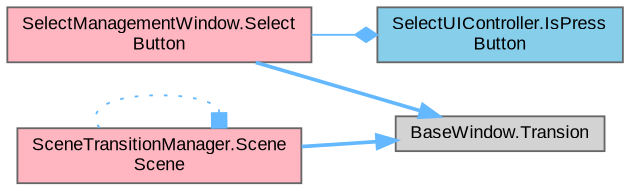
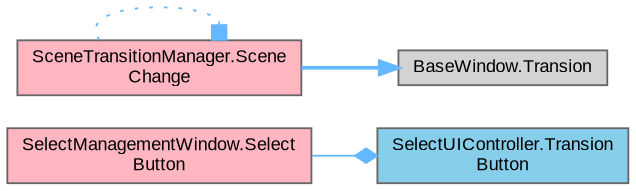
node "SelectUIController.IsPress Button": label "SelectUIController.IsPress Button" -> "SelectUIController.Transion Button"
edge "SelectManagementWindow.Select Button" -> "BaseWindow.Transion": removed
node "SceneTransitionManager.Scene Scene": label "SceneTransitionManager.Scene Scene" -> "SceneTransitionManager.Scene Change"
